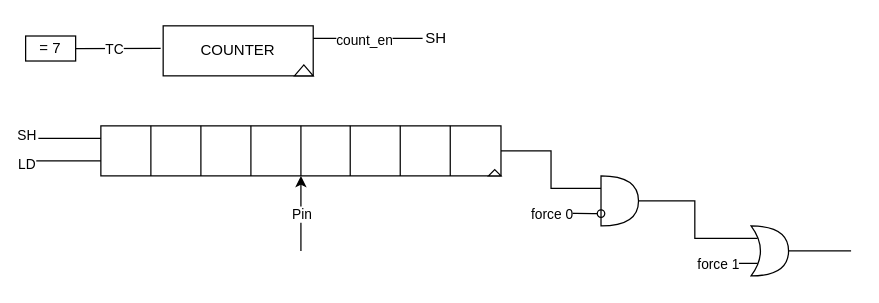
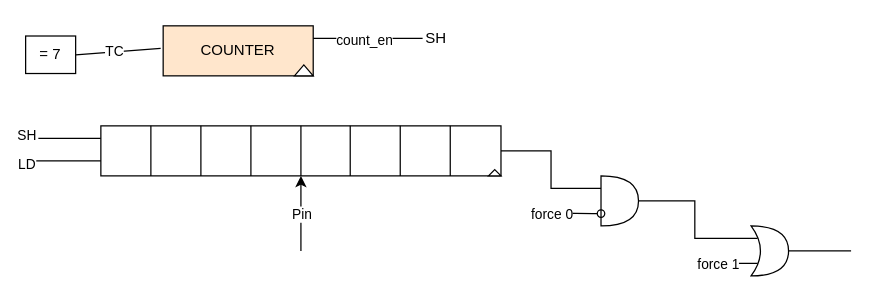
node "= 7": size 50x25 -> 50x38
node "COUNTER": fillcolor #ffffff -> #ffe6cc
